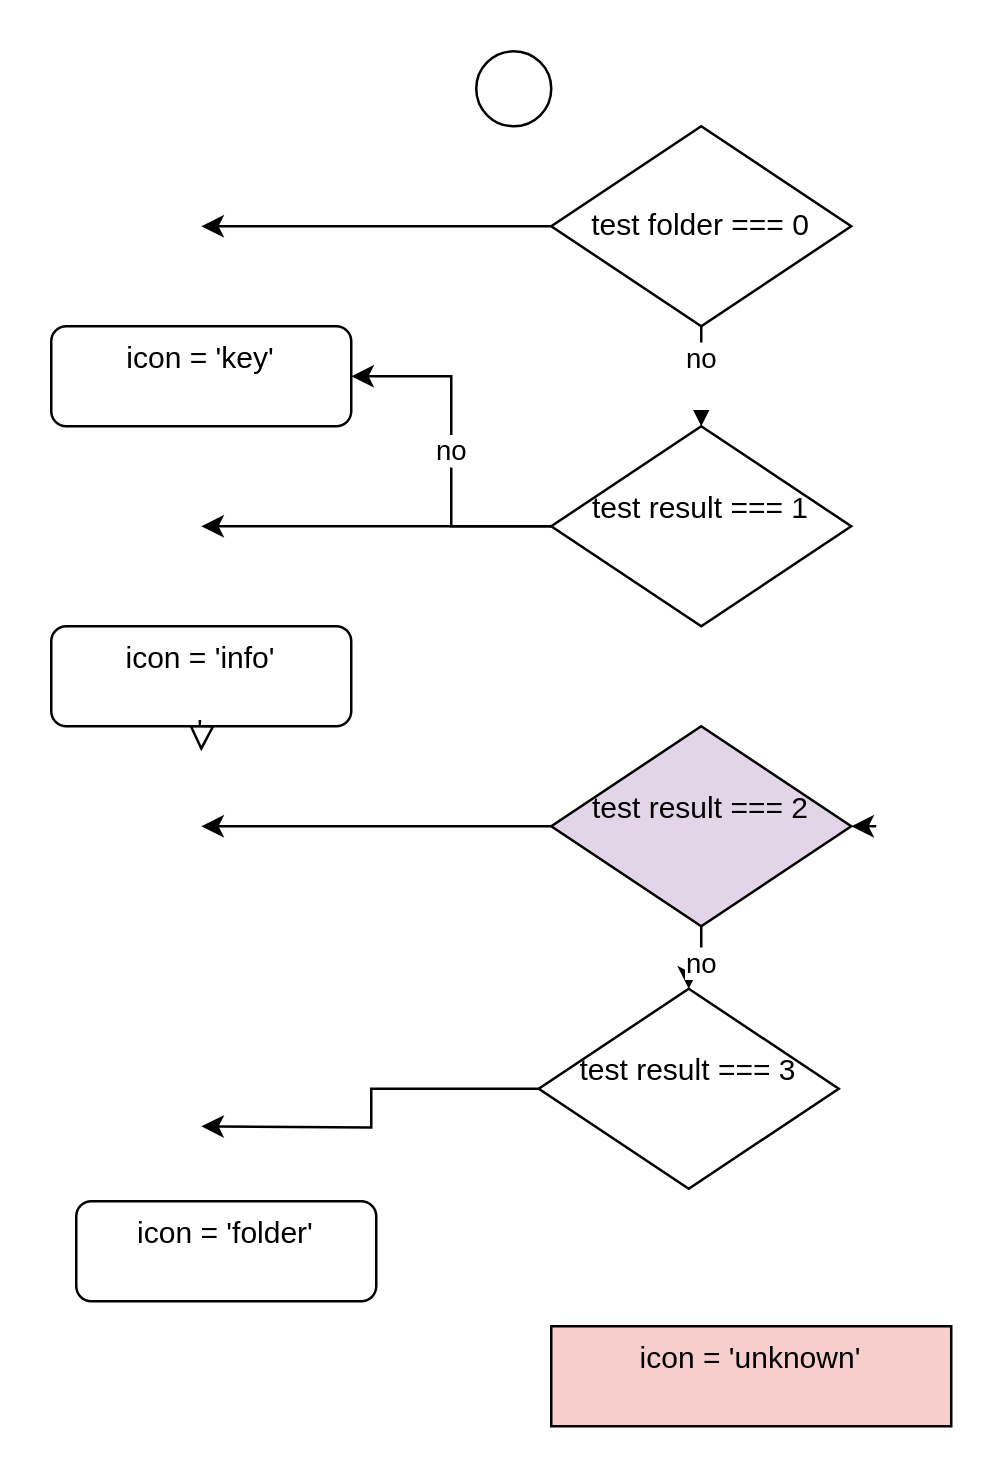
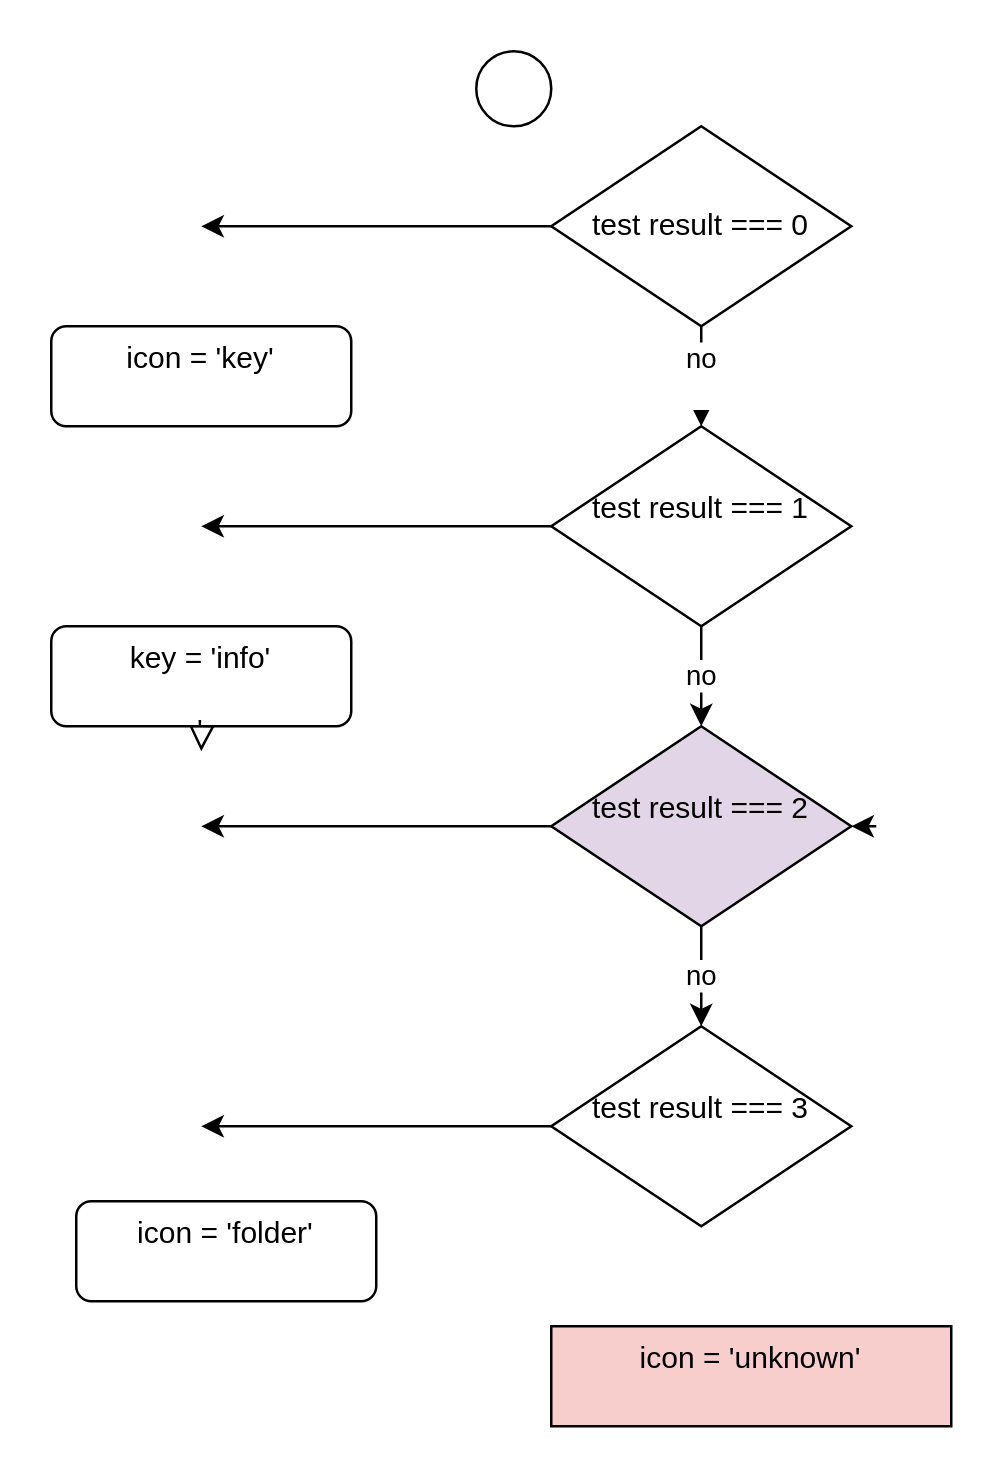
node "test folder === 0": label "test folder === 0" -> "test result === 0"
edge "test result === 1" -> "icon = 'key'": now "test result === 1" -> "test result === 2"
node "icon = 'info' '": label "icon = 'info' '" -> "key = 'info' '"
node "test result === 3": moved (689, 1089) -> (701, 1126)
